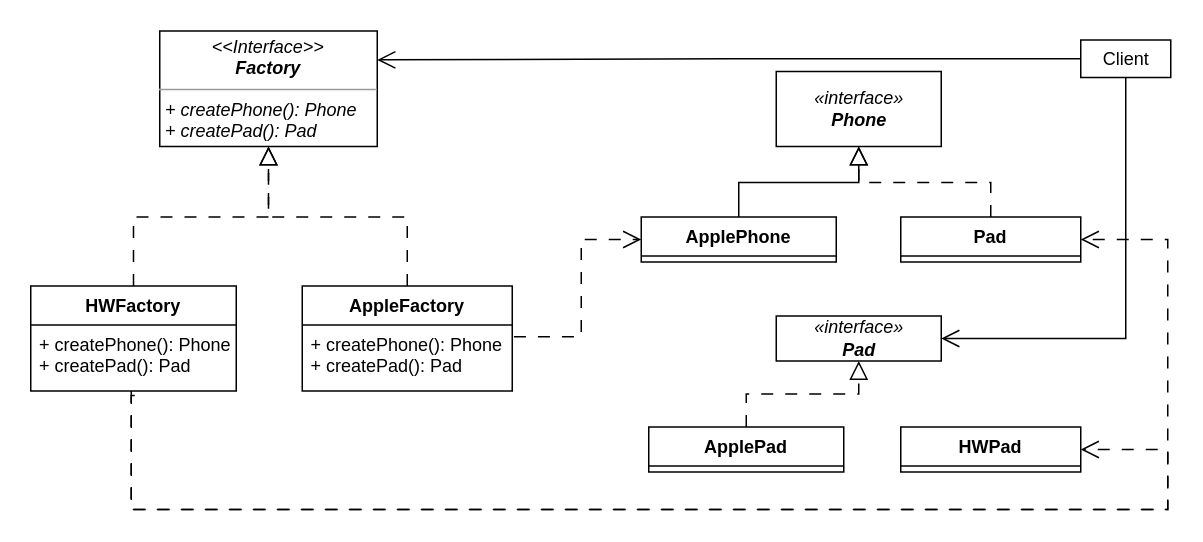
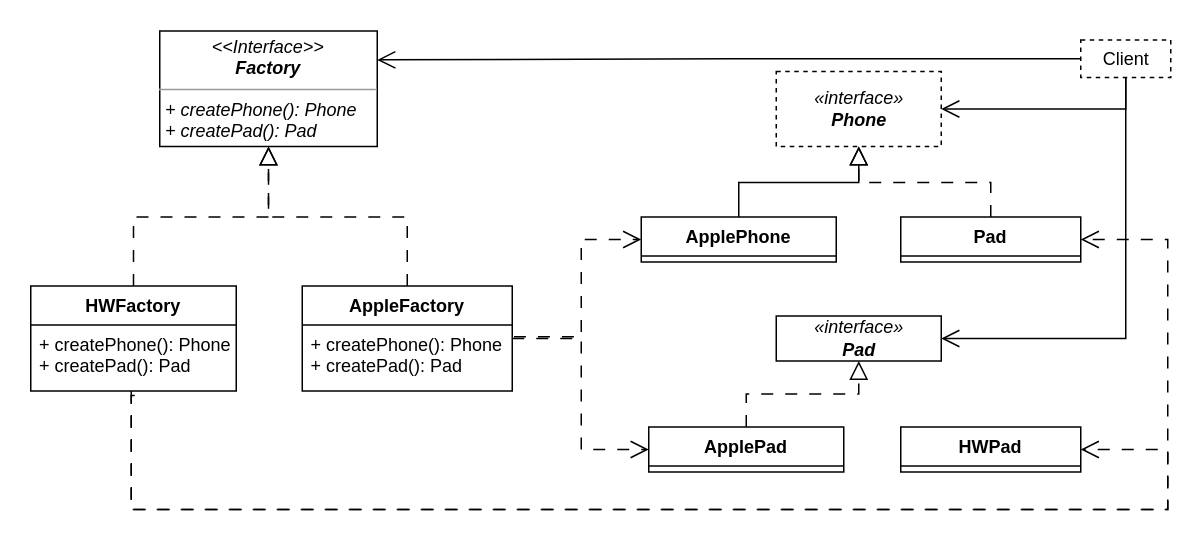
node "Client": style solid -> dashed
node "«interface» Phone": style solid -> dashed
edge "Client" -> "«interface» Phone": added
edge "AppleFactory" -> "ApplePad": added
